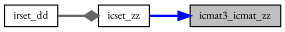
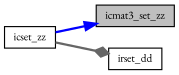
edge "irset_dd" -> "icset_zz": reversed
node "icmat3_icmat_zz": label "icmat3_icmat_zz" -> "icmat3_set_zz"
